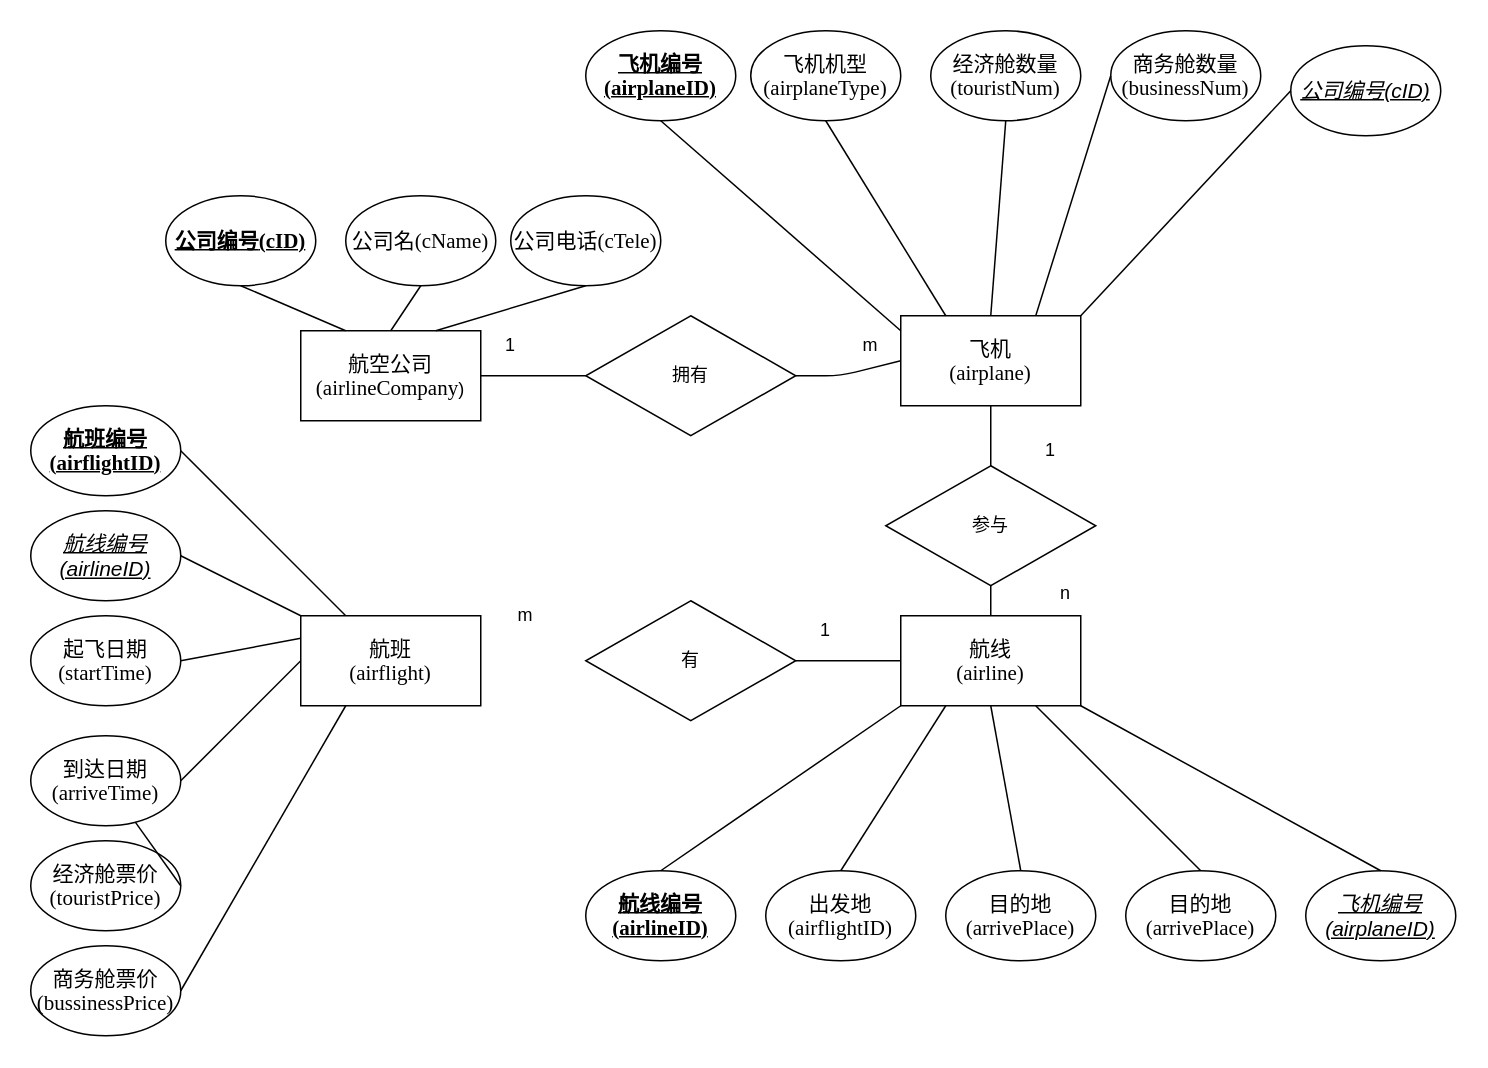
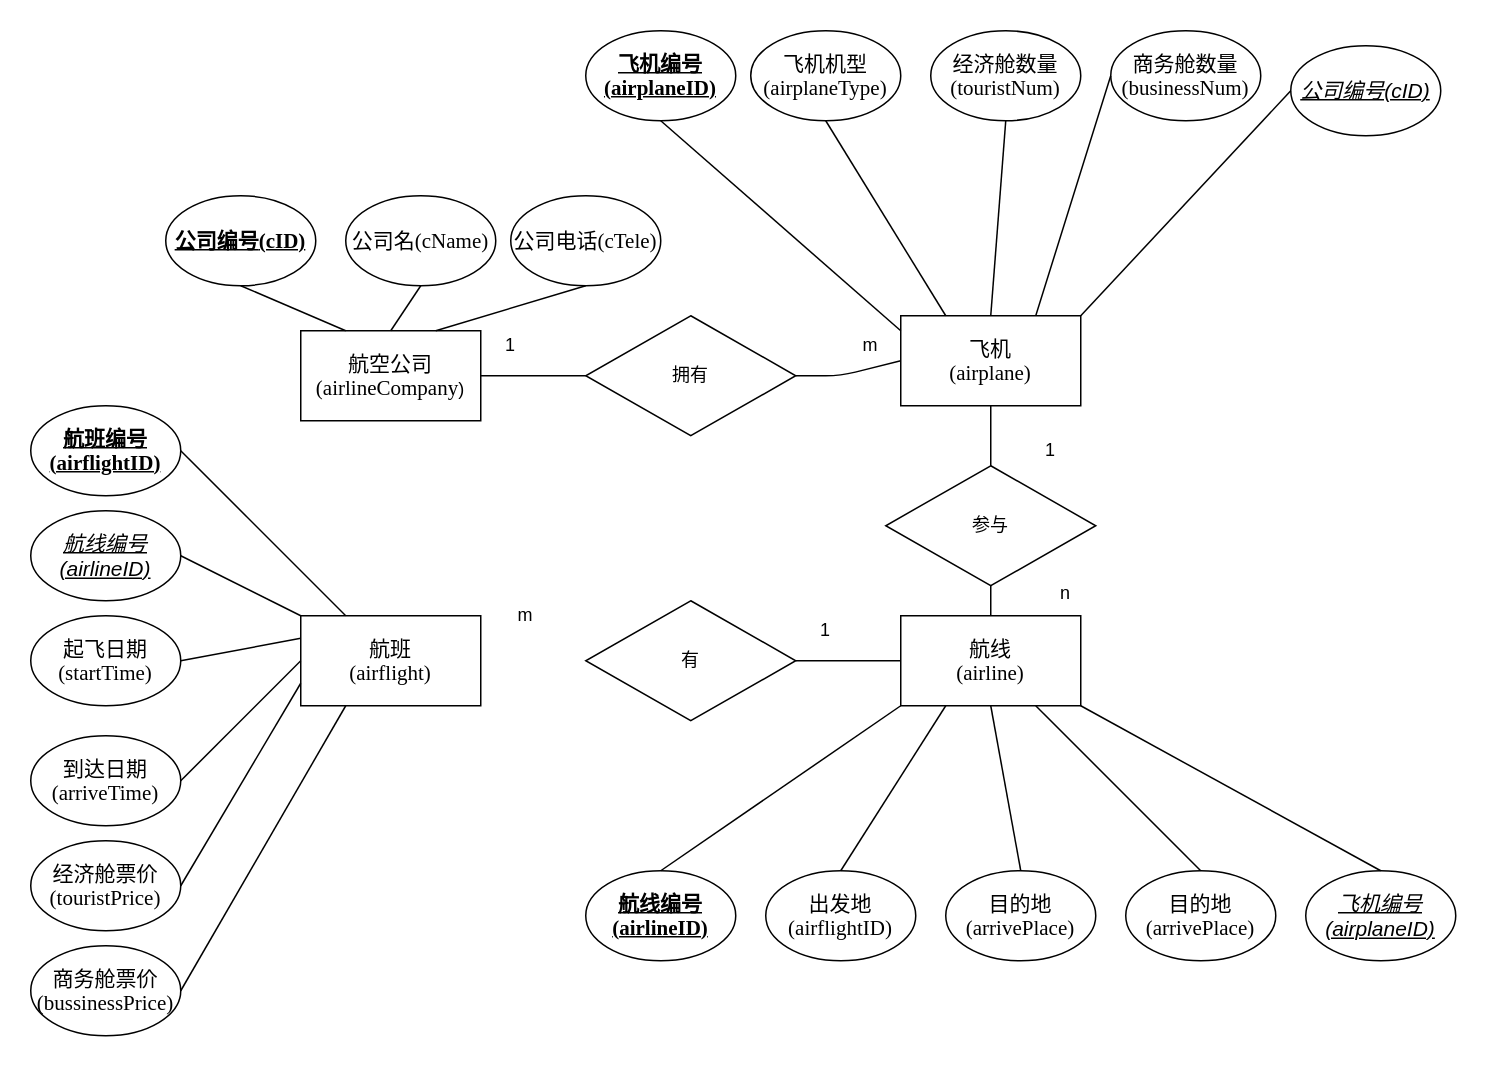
edge "到达日期(arriveTime)" -- "经济舱票价(touristPrice)": now "航班 (airflight)" -- "经济舱票价(touristPrice)"
